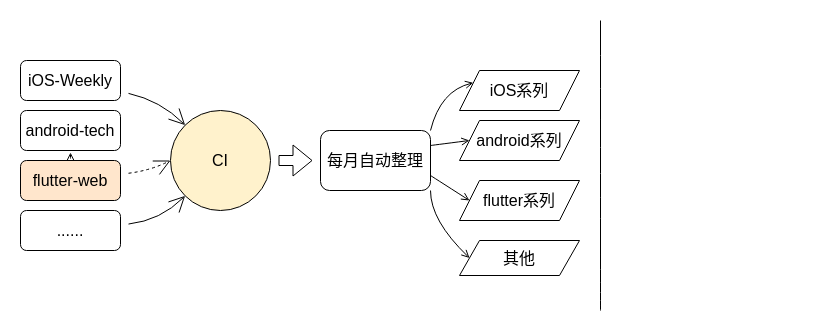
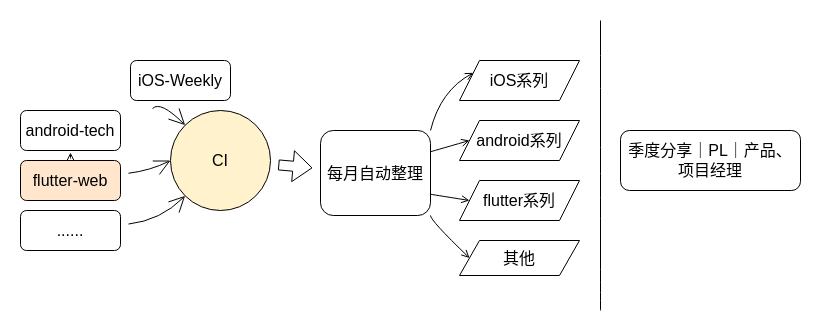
node "iOS-Weekly": moved (71, 81) -> (181, 81)
node "iOS系列": moved (520, 91) -> (520, 81)
node "每月自动整理": size 110x60 -> 110x85
node "季度分享｜PL｜产品、项目经理": added
edge "flutter-web" -> "CI": style dashed -> solid
